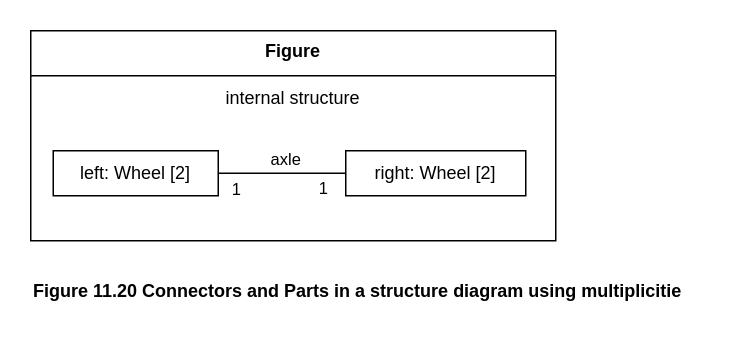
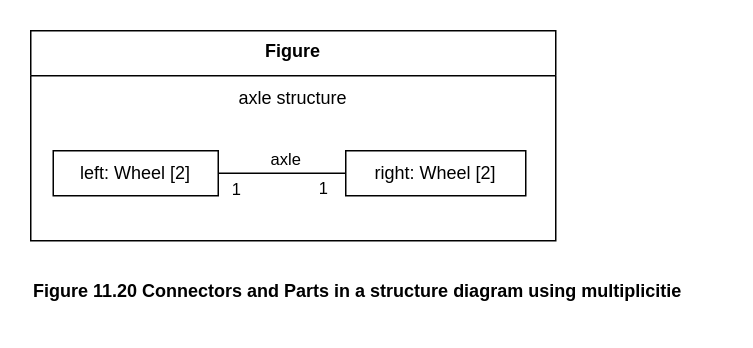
node "internal structure": label "internal structure" -> "axle structure"
